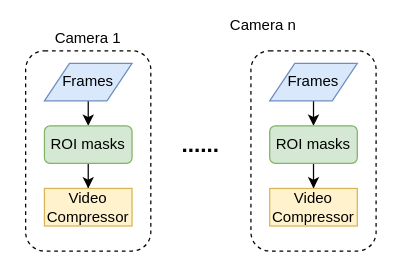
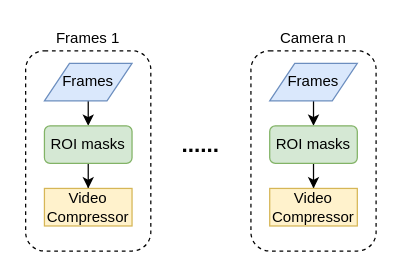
node "Camera n": moved (263, 26) -> (313, 38)
node "Camera 1": label "Camera 1" -> "Frames 1"
